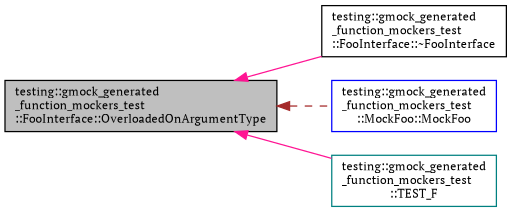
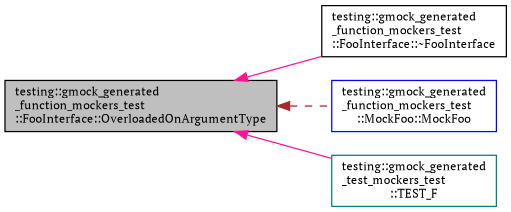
node "testing::gmock_generated _function_mockers_test ::TEST_F": label "testing::gmock_generated _function_mockers_test ::TEST_F" -> "testing::gmock_generated _test_mockers_test ::TEST_F"
